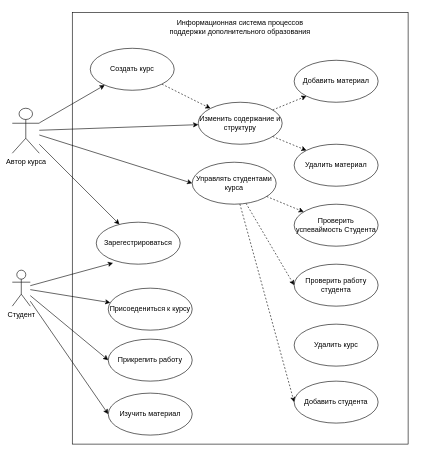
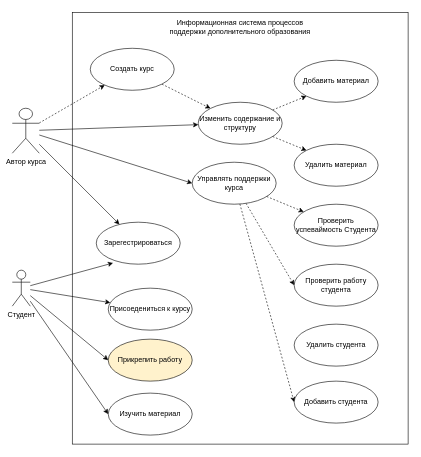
edge "Автор курса" -> "Создать курс": style solid -> dashed
node "Управлять студентами курса": label "Управлять студентами курса" -> "Управлять поддержки курса"
node "Удалить курс": label "Удалить курс" -> "Удалить студента"
node "Прикрепить работу": fillcolor #ffffff -> #fff2cc
